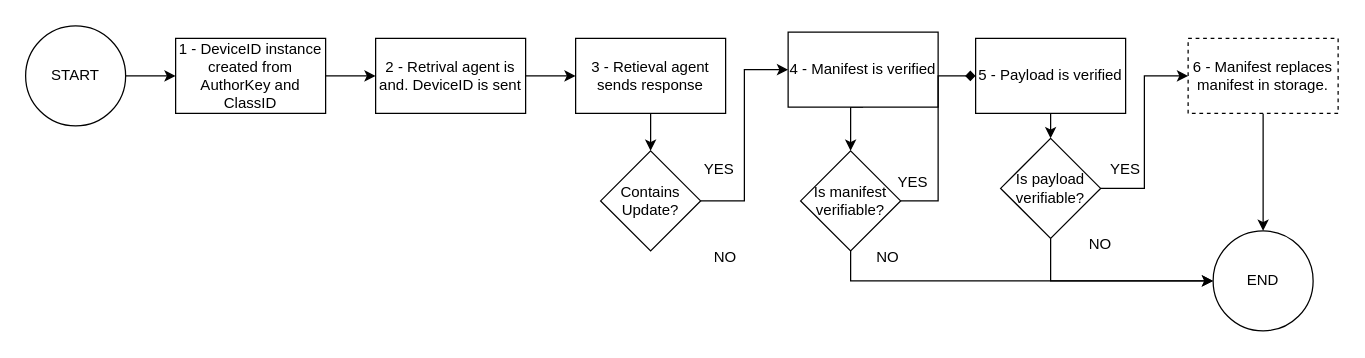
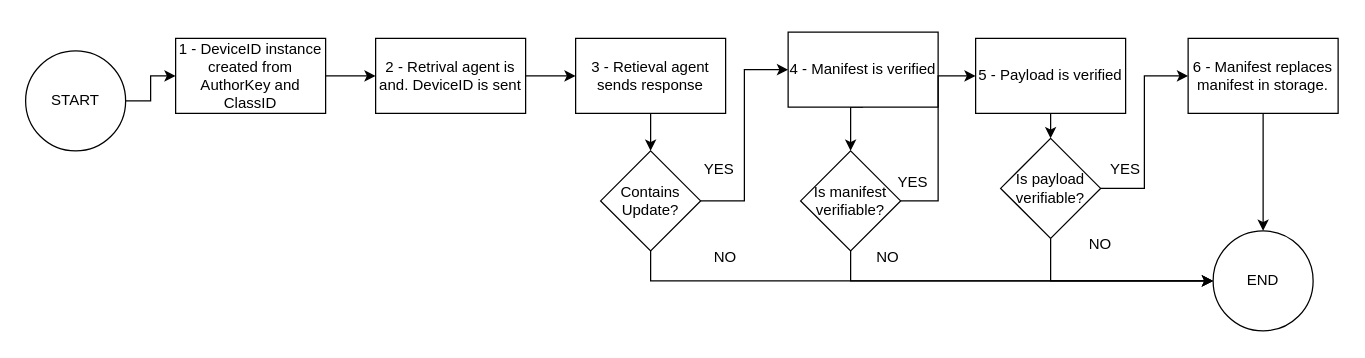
node "START": moved (76, 76) -> (76, 101)
edge "Is manifest verifiable?" -> "5 - Payload is verified": arrowhead diamond -> classic
node "6 - Manifest replaces manifest in storage.": style dashed -> solid
edge "Contains Update?" -> "END": added
